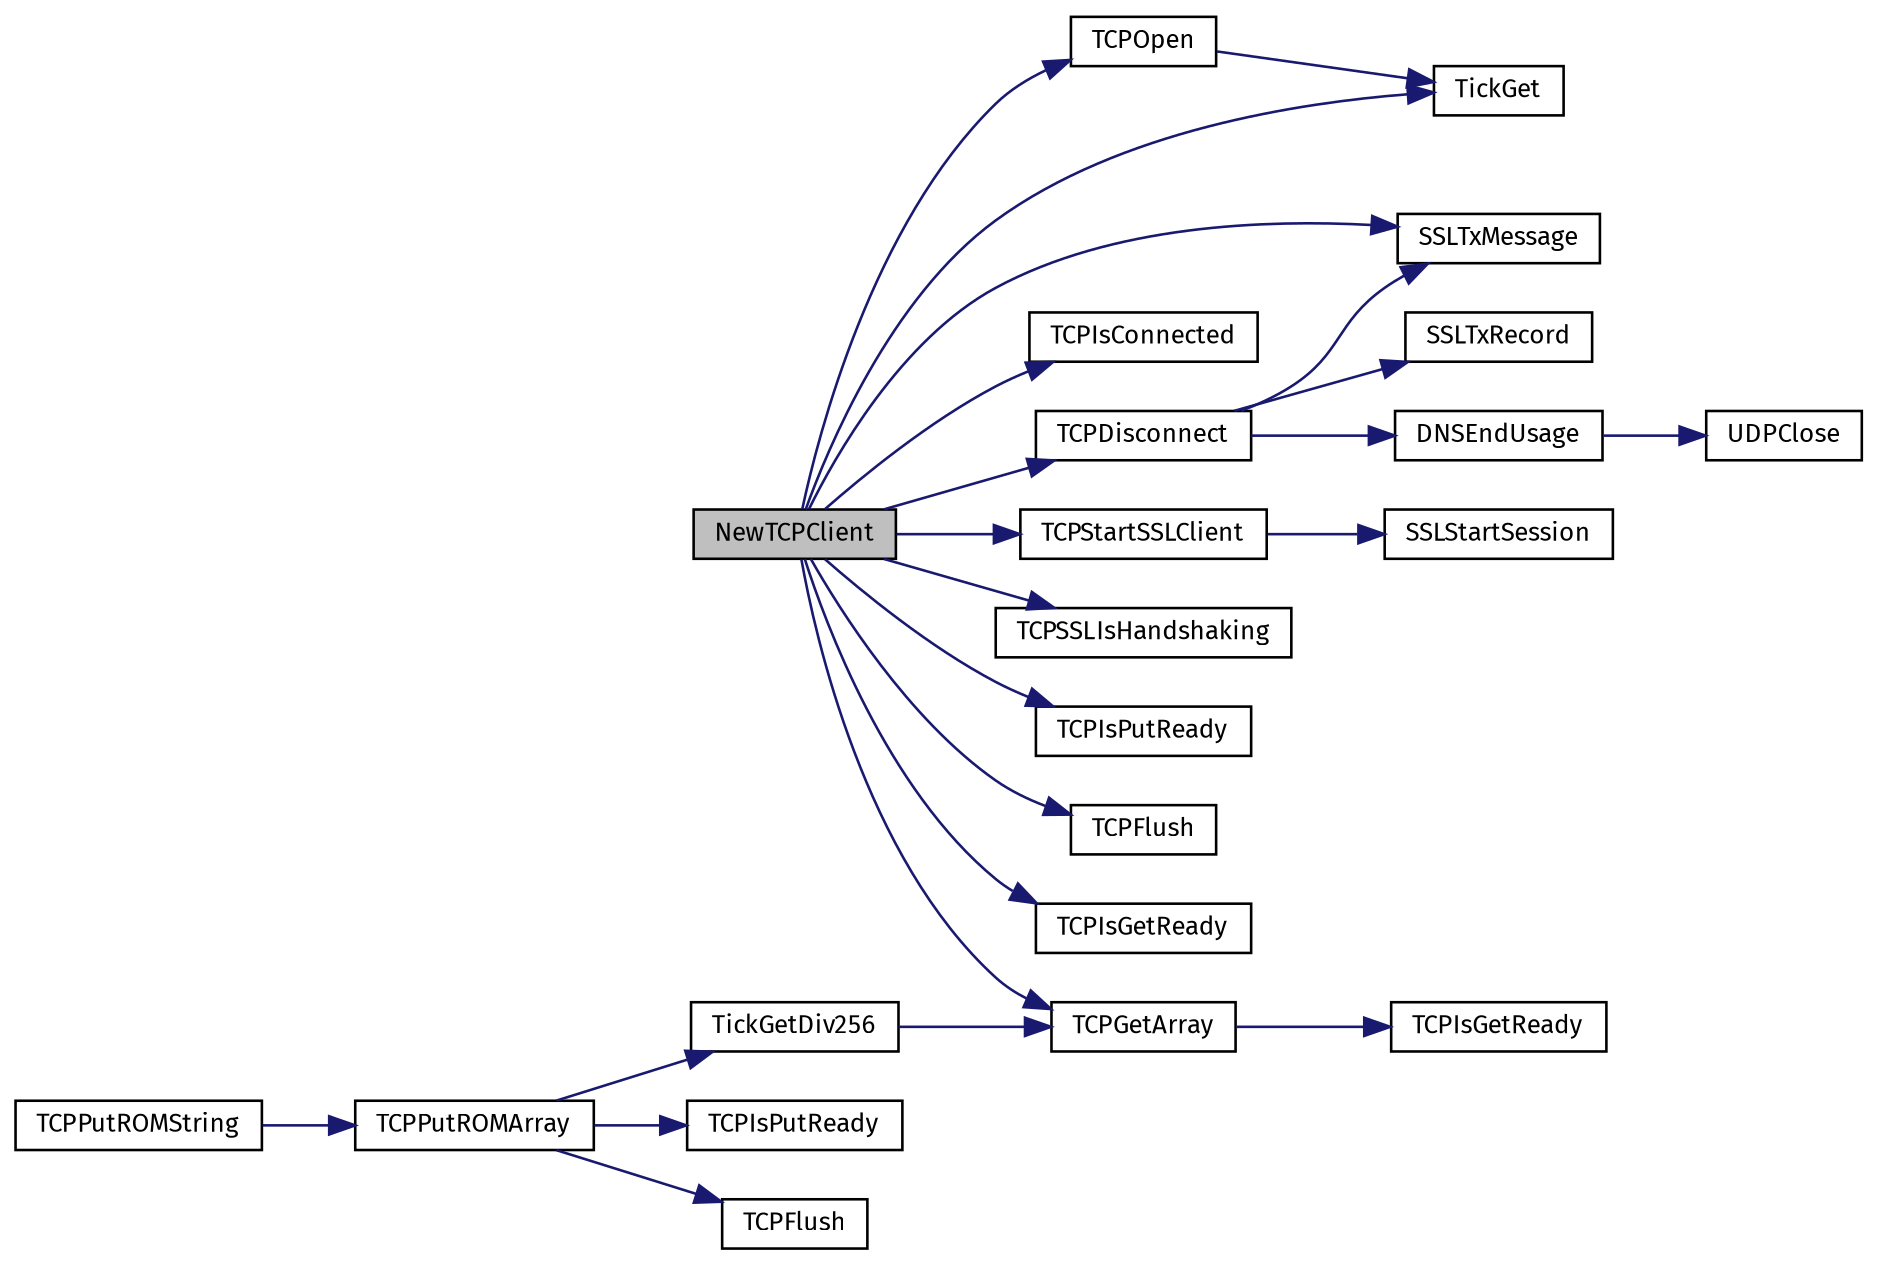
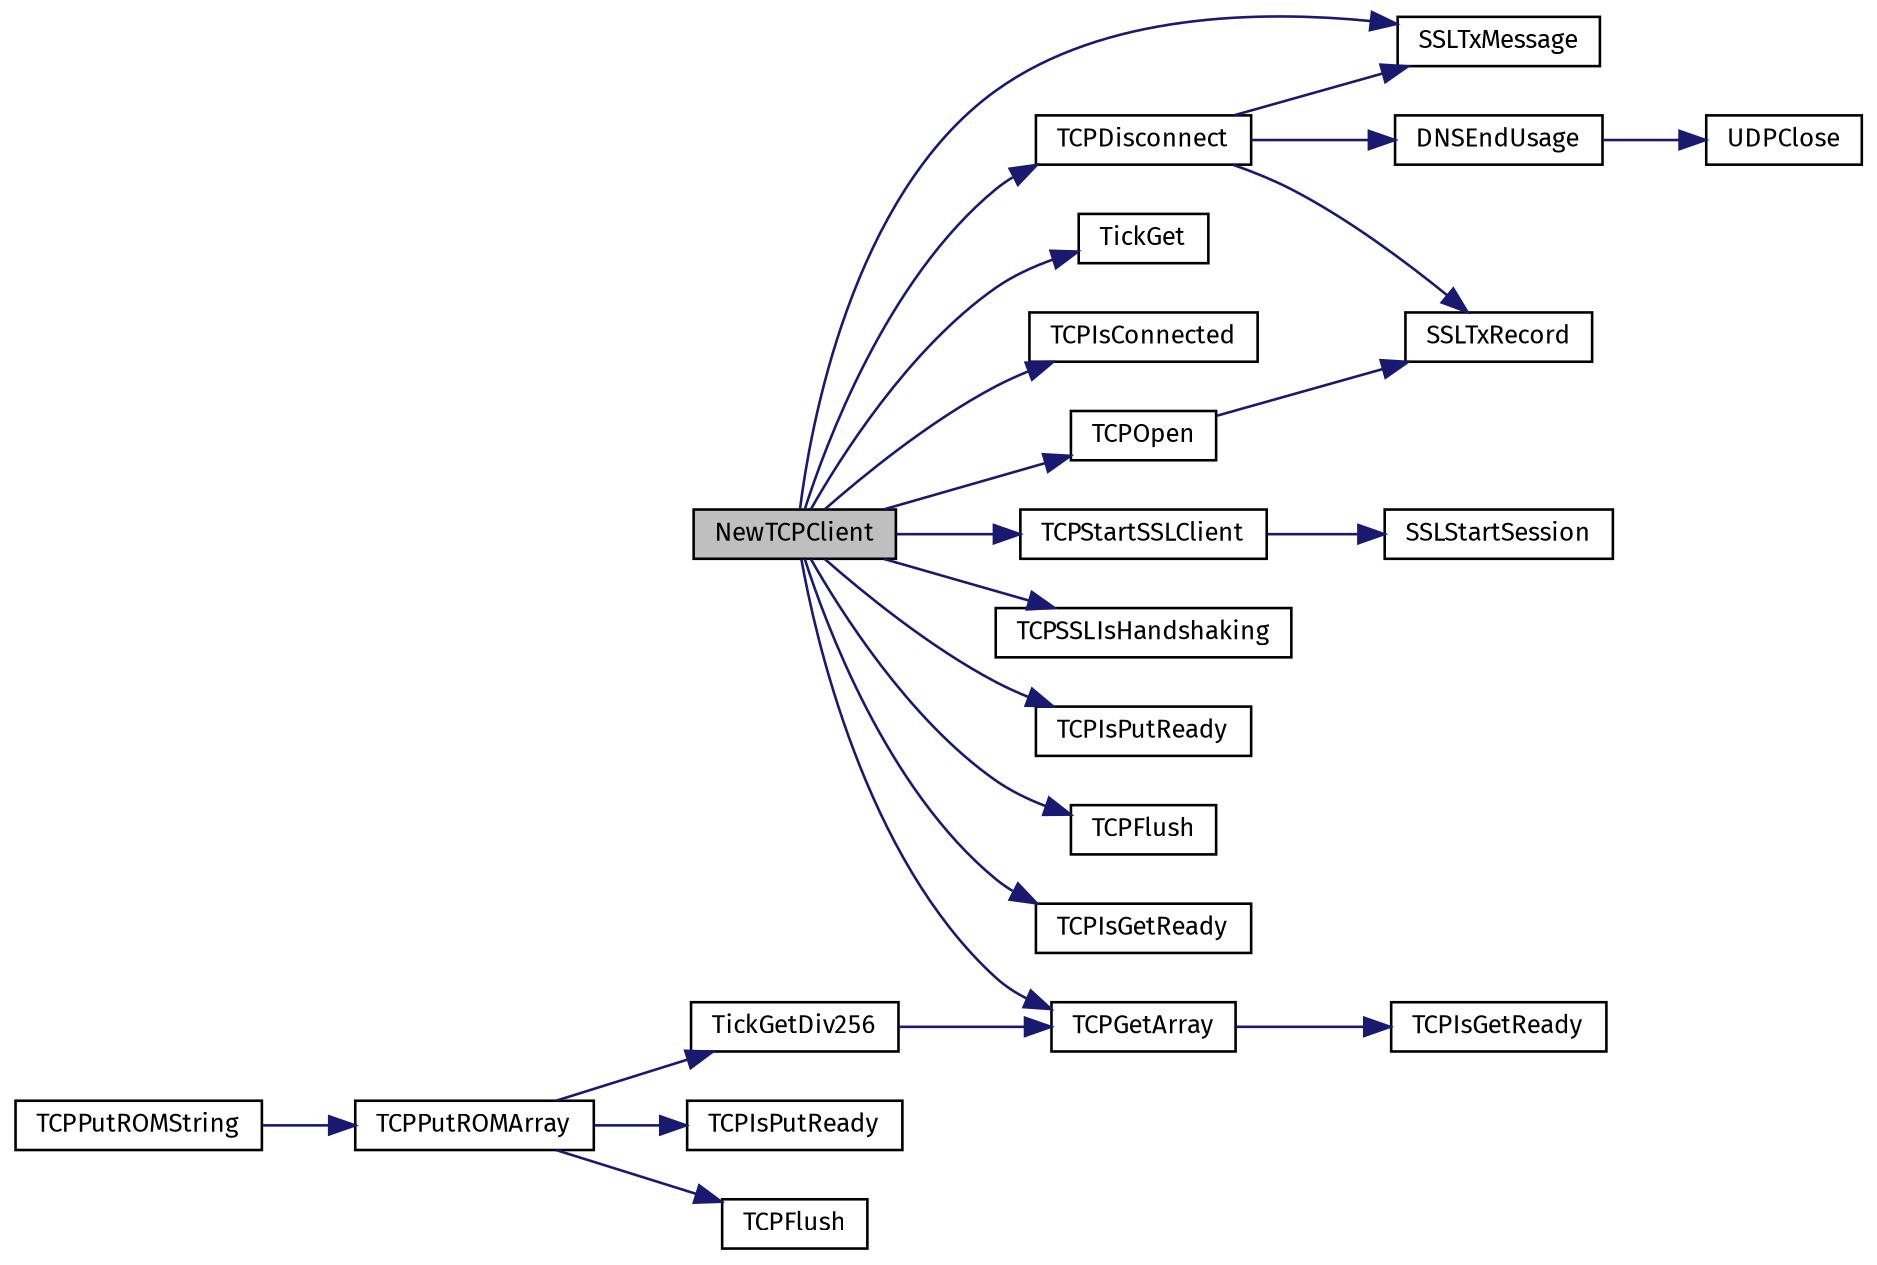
edge "TCPOpen" -> "TickGet": now "TCPOpen" -> "SSLTxRecord"
